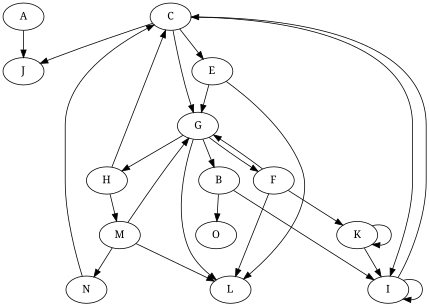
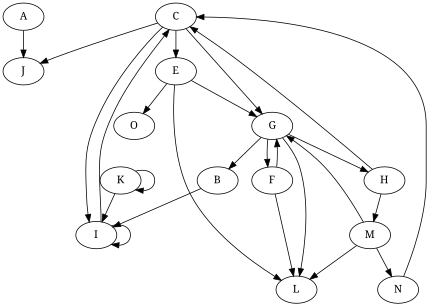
edge "B" -> "O": now "E" -> "O"
edge "F" -> "K": removed
